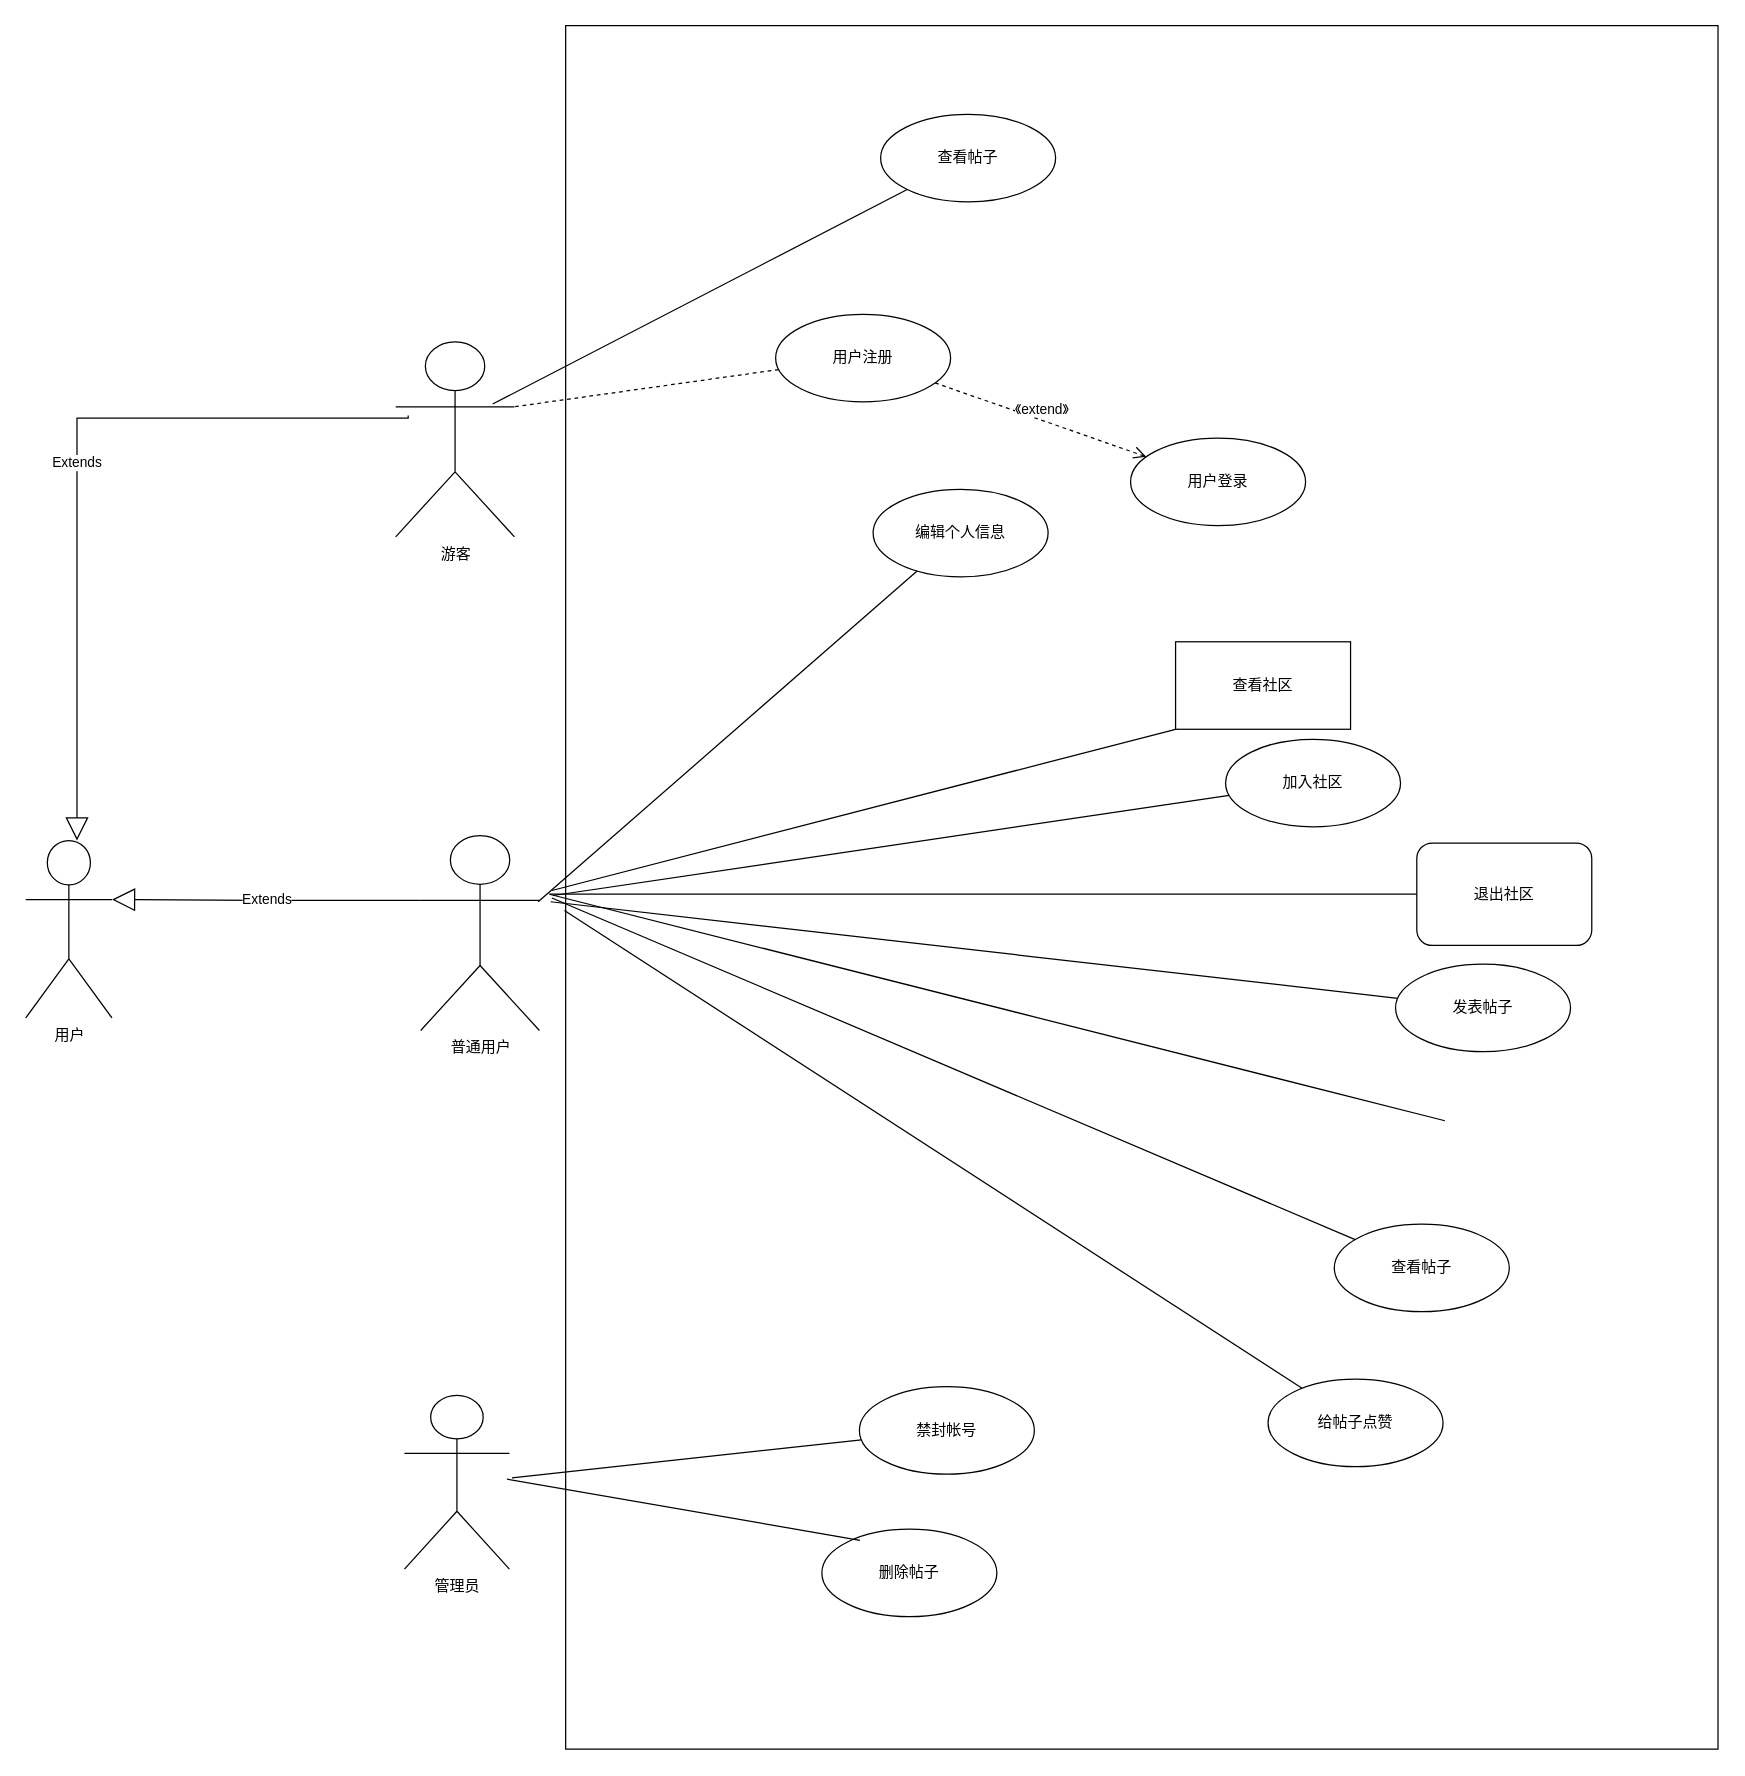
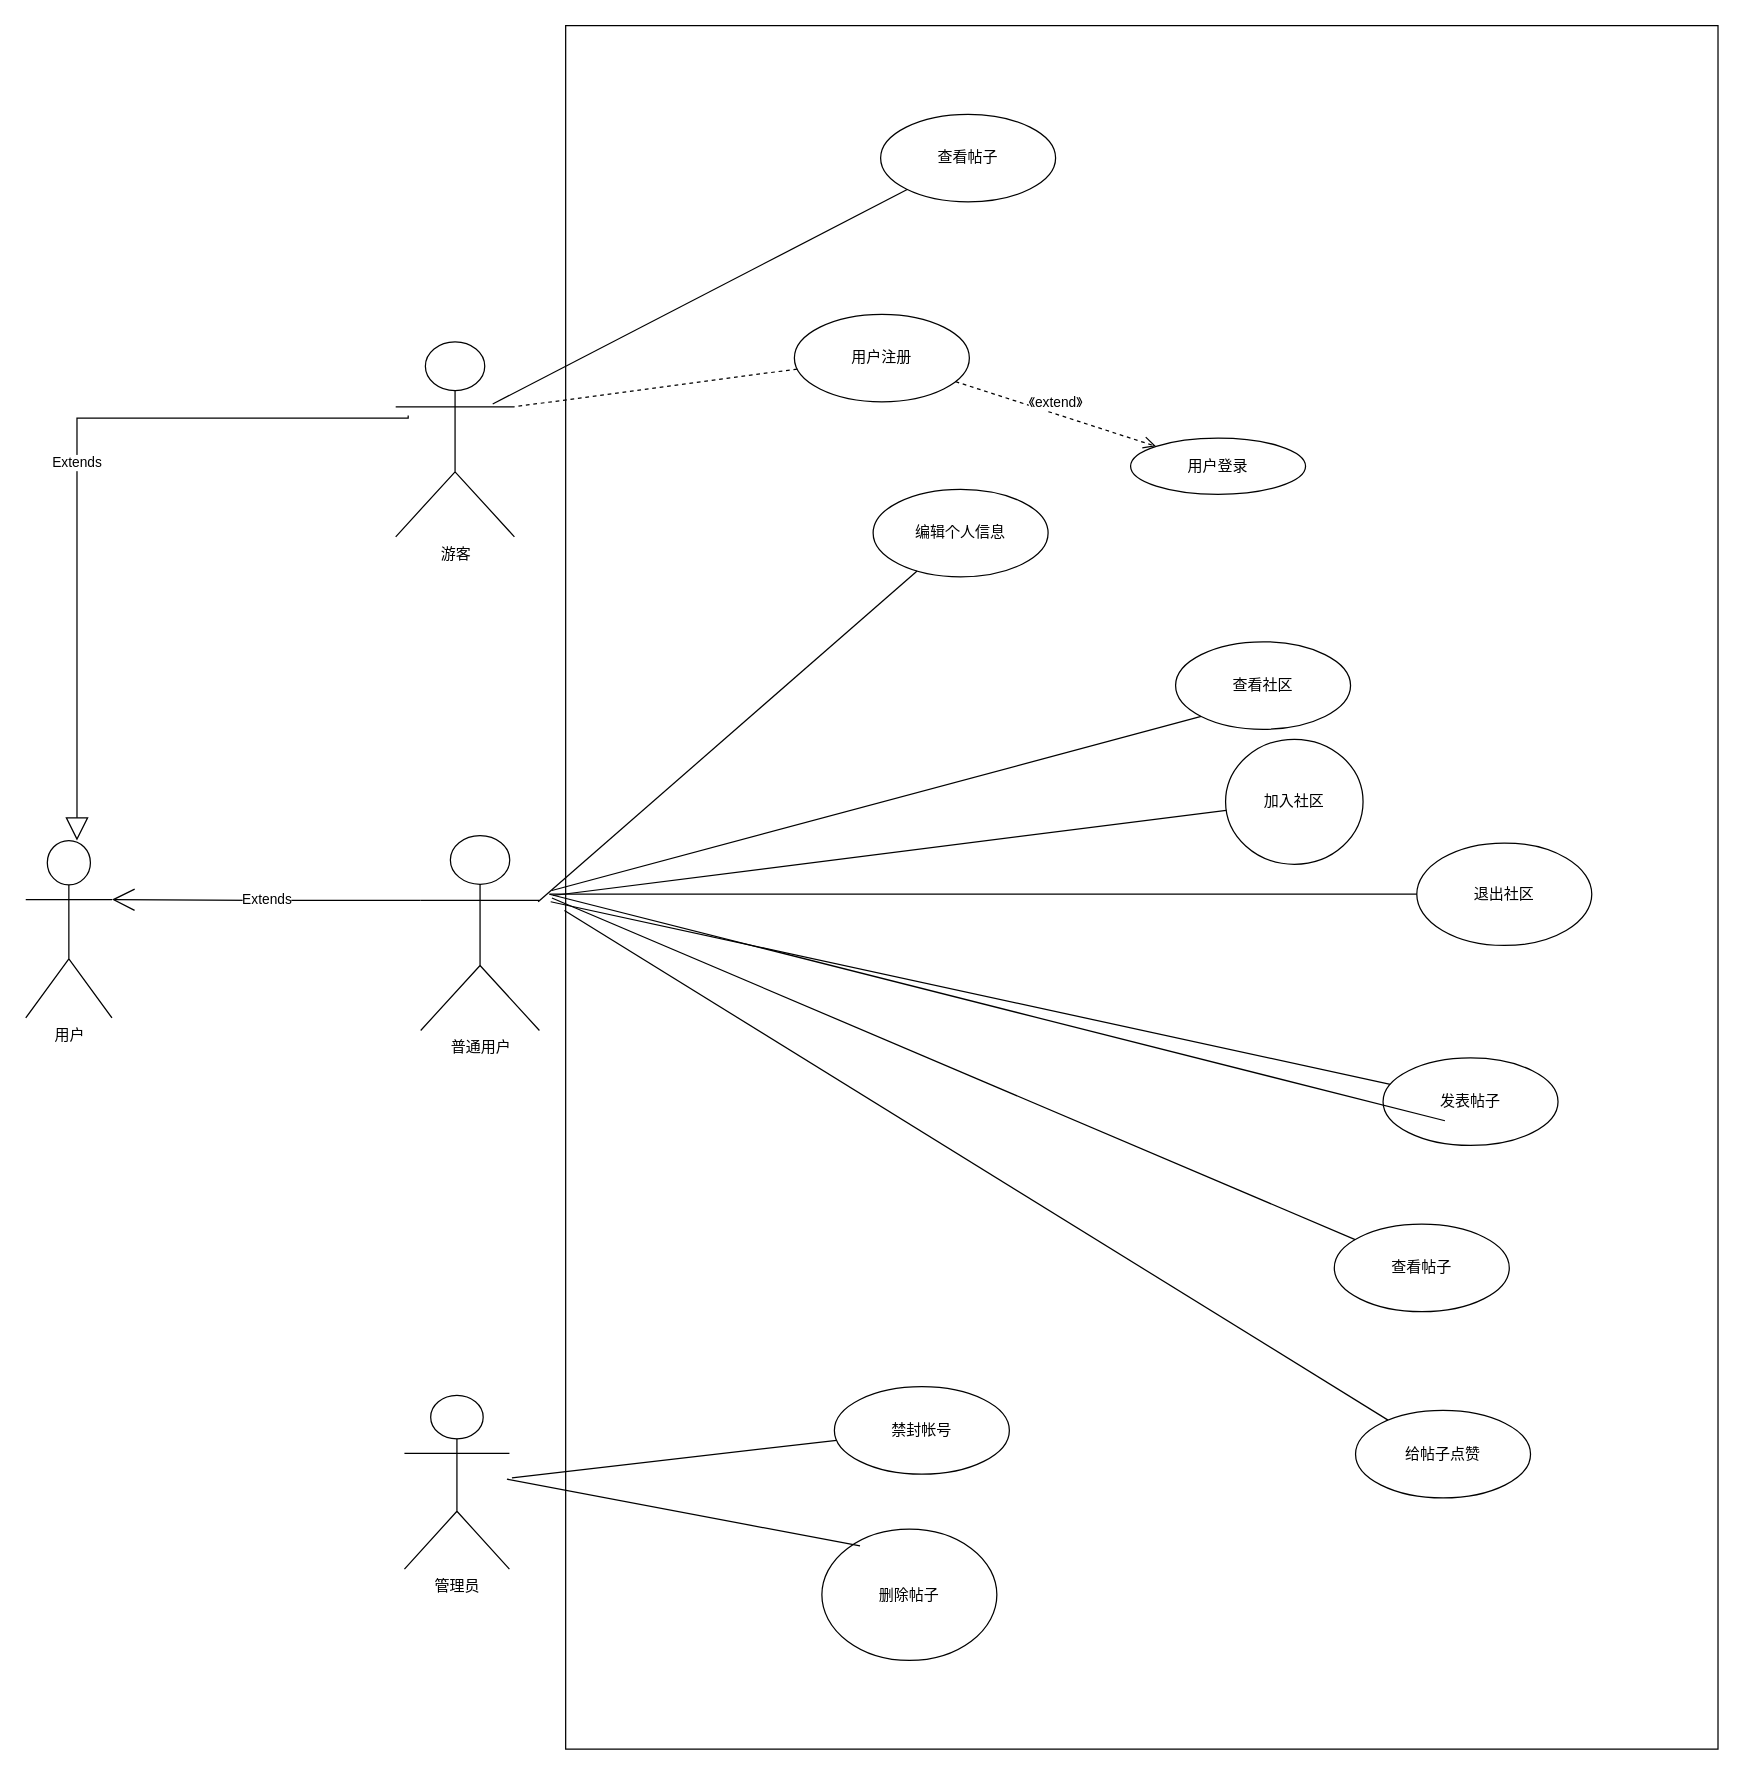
node "用户注册": moved (863, 358) -> (882, 358)
node "用户登录": size 175x88 -> 175x56
node "查看社区": shape rectangle -> ellipse
node "加入社区": size 175x88 -> 138x125
node "退出社区": shape rounded rectangle -> ellipse
edge "普通用户" -> "用户": arrowhead block -> open
node "发表帖子": moved (1483, 1008) -> (1471, 1102)
node "给帖子点赞": moved (1356, 1423) -> (1443, 1454)
node "禁封帐号": moved (947, 1431) -> (922, 1431)
node "删除帖子": size 175x88 -> 175x131
